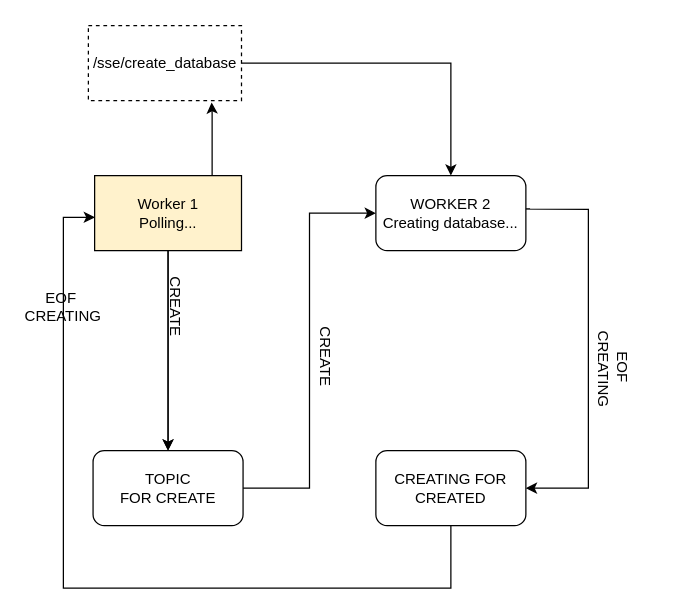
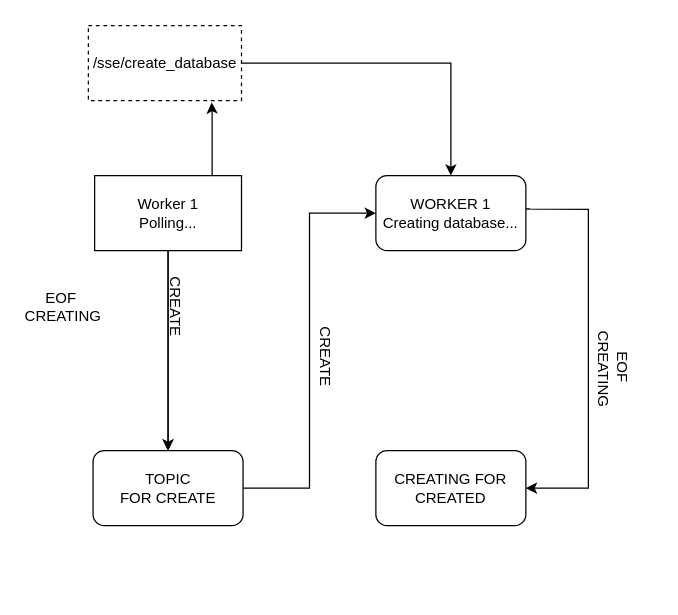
node "Worker 1 Polling...": fillcolor #fff2cc -> #ffffff
node "WORKER 2 Creating database...": label "WORKER 2 Creating database..." -> "WORKER 1 Creating database..."
edge "CREATING FOR CREATED" -> "Worker 1 Polling...": removed
